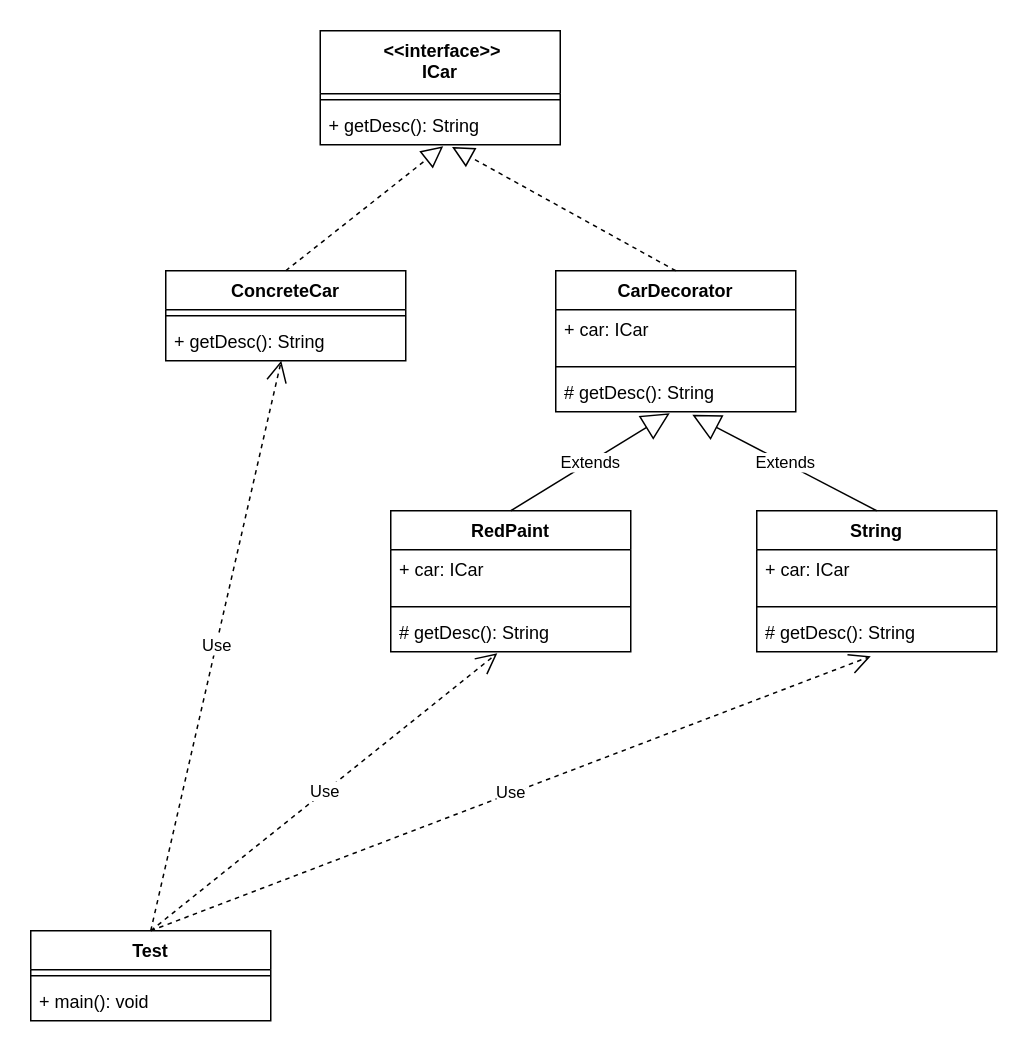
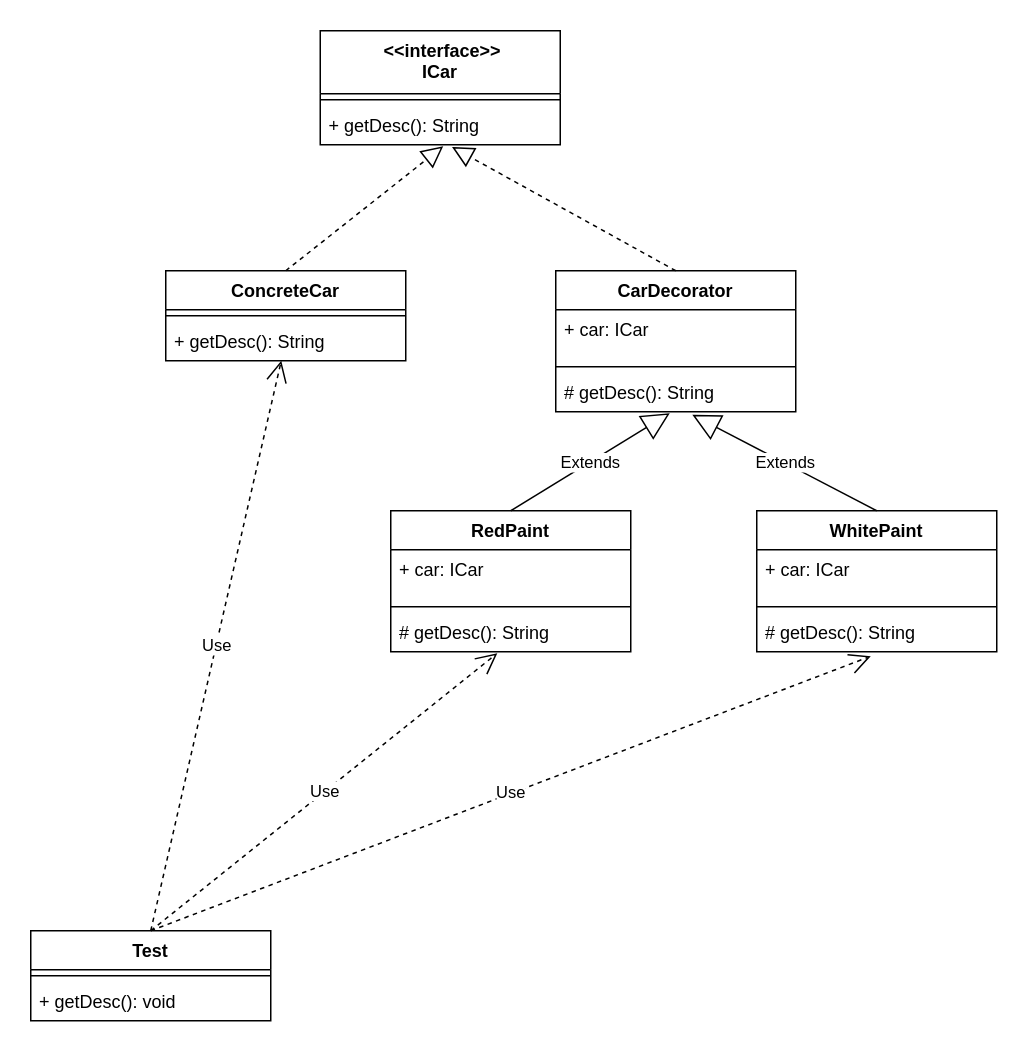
node "String": label "String" -> "WhitePaint"
node "+ main(): void": label "+ main(): void" -> "+ getDesc(): void"
